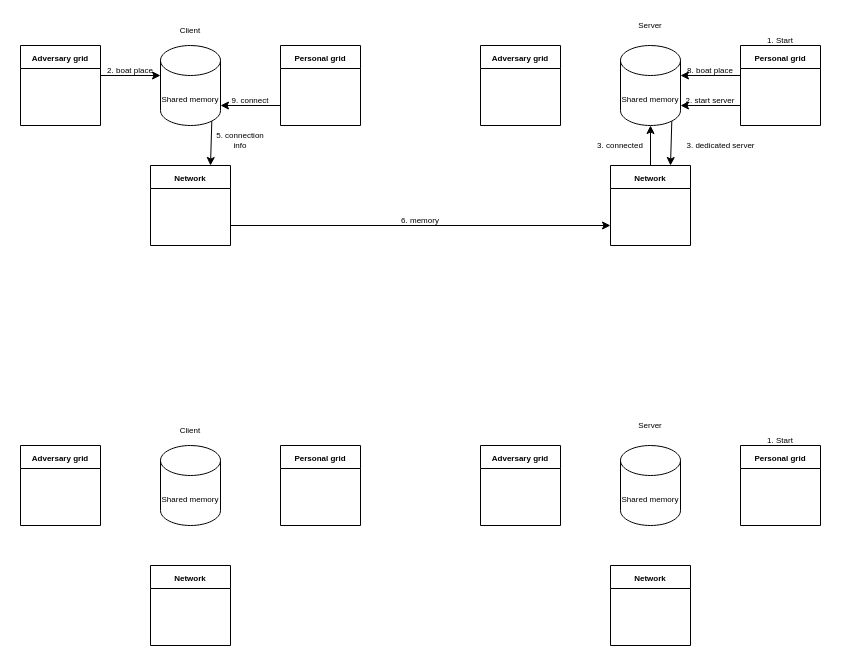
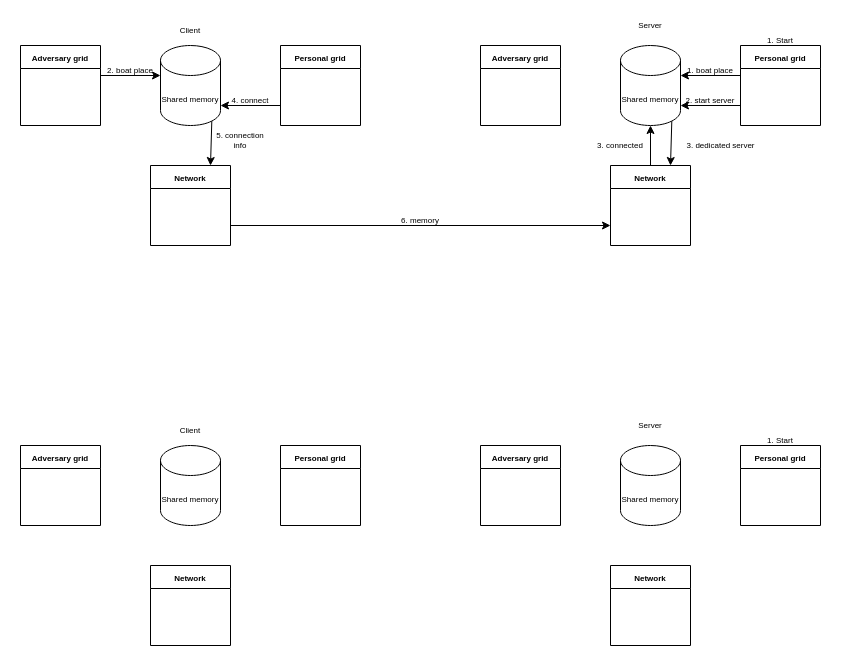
node "8. boat place": label "8. boat place" -> "1. boat place"
node "9. connect": label "9. connect" -> "4. connect"
